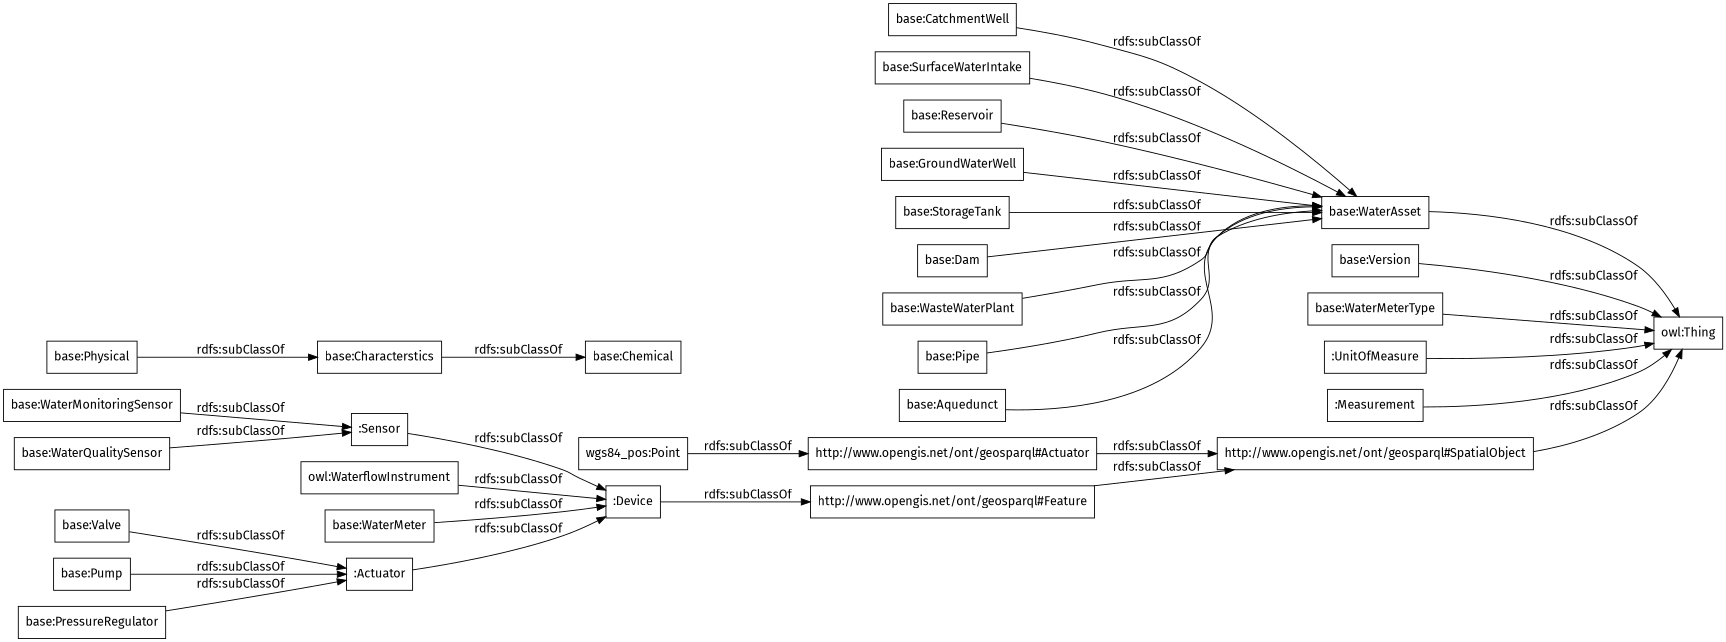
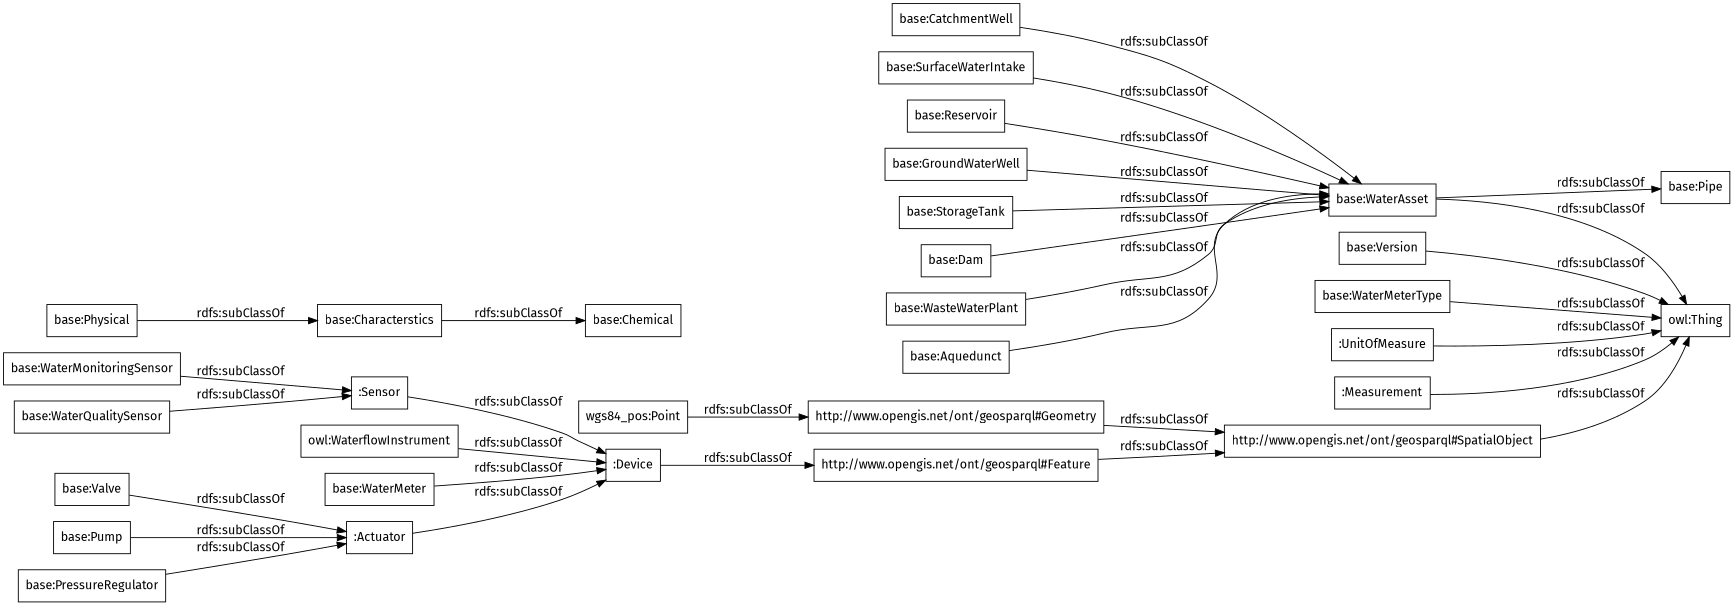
edge "base:Pipe" -> "base:WaterAsset": reversed
node "http://www.opengis.net/ont/geosparql#Actuator": label "http://www.opengis.net/ont/geosparql#Actuator" -> "http://www.opengis.net/ont/geosparql#Geometry"
